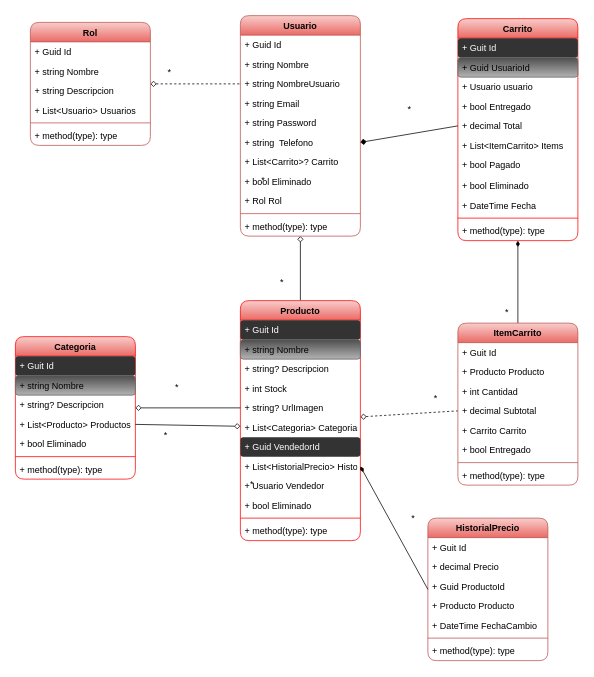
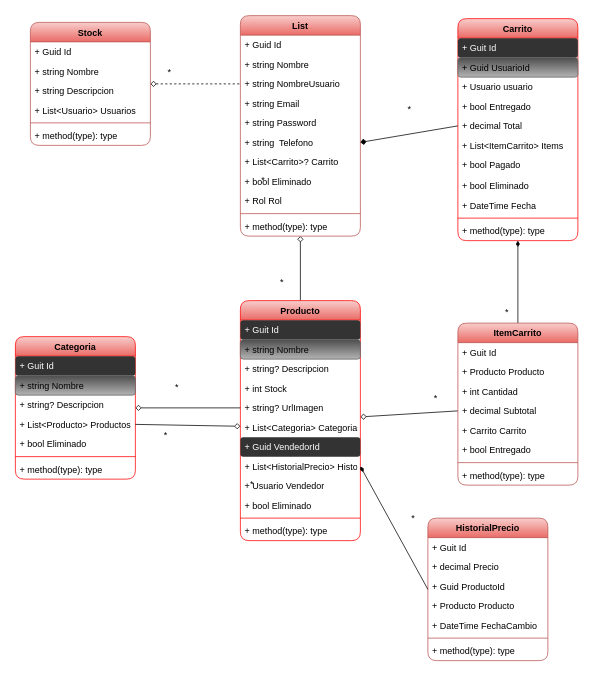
node "Usuario": label "Usuario" -> "List"
node "Rol": label "Rol" -> "Stock"
edge "+ decimal Subtotal" -> "Producto": style dashed -> solid
